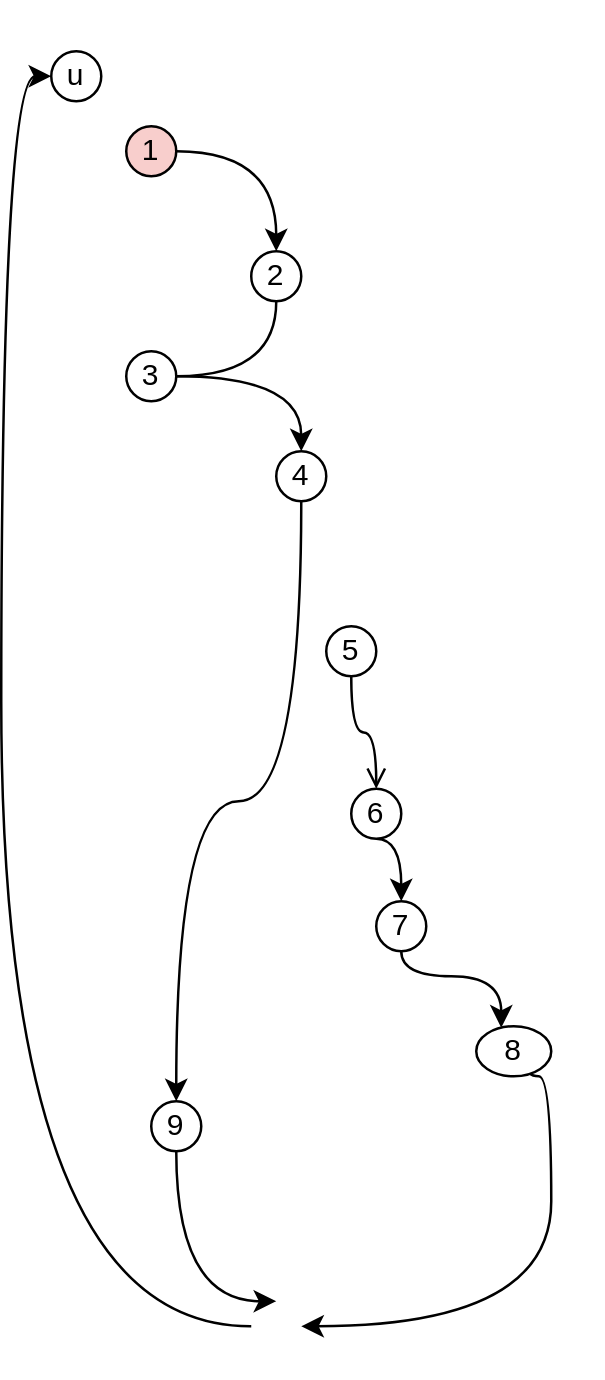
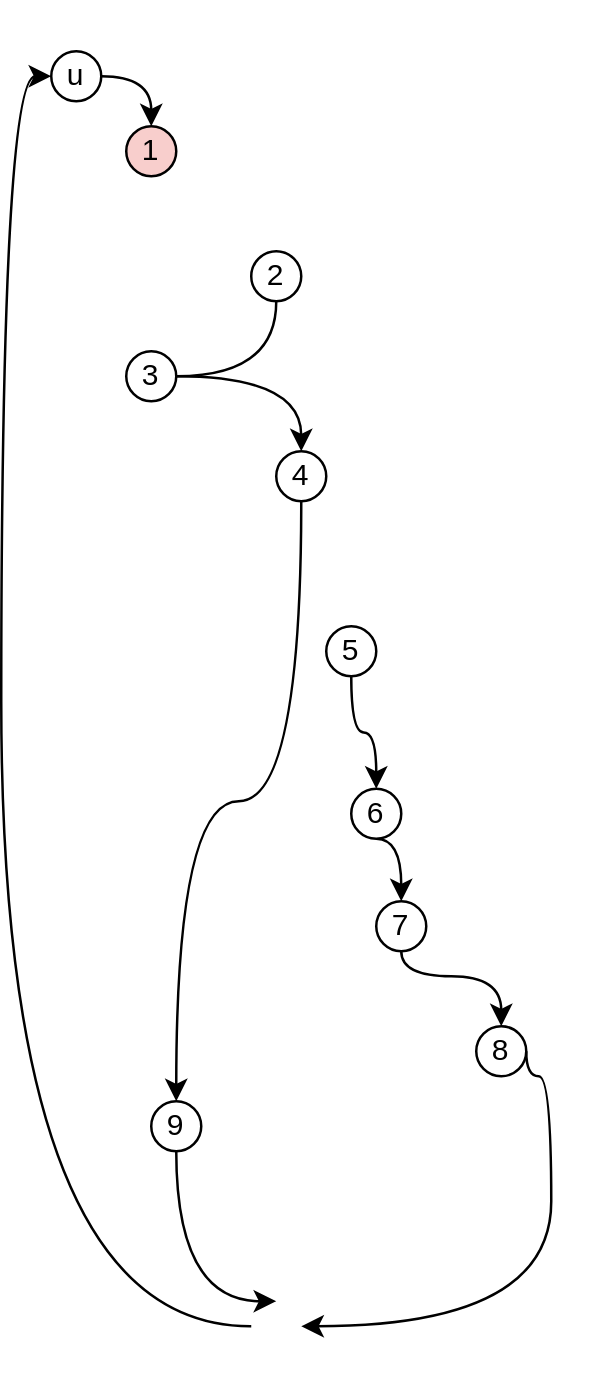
edge "u" -> "1": added
edge "1" -> "2": removed
edge "5" -> "6": arrowhead open -> classic
node "8": size 75x50 -> 50x50
